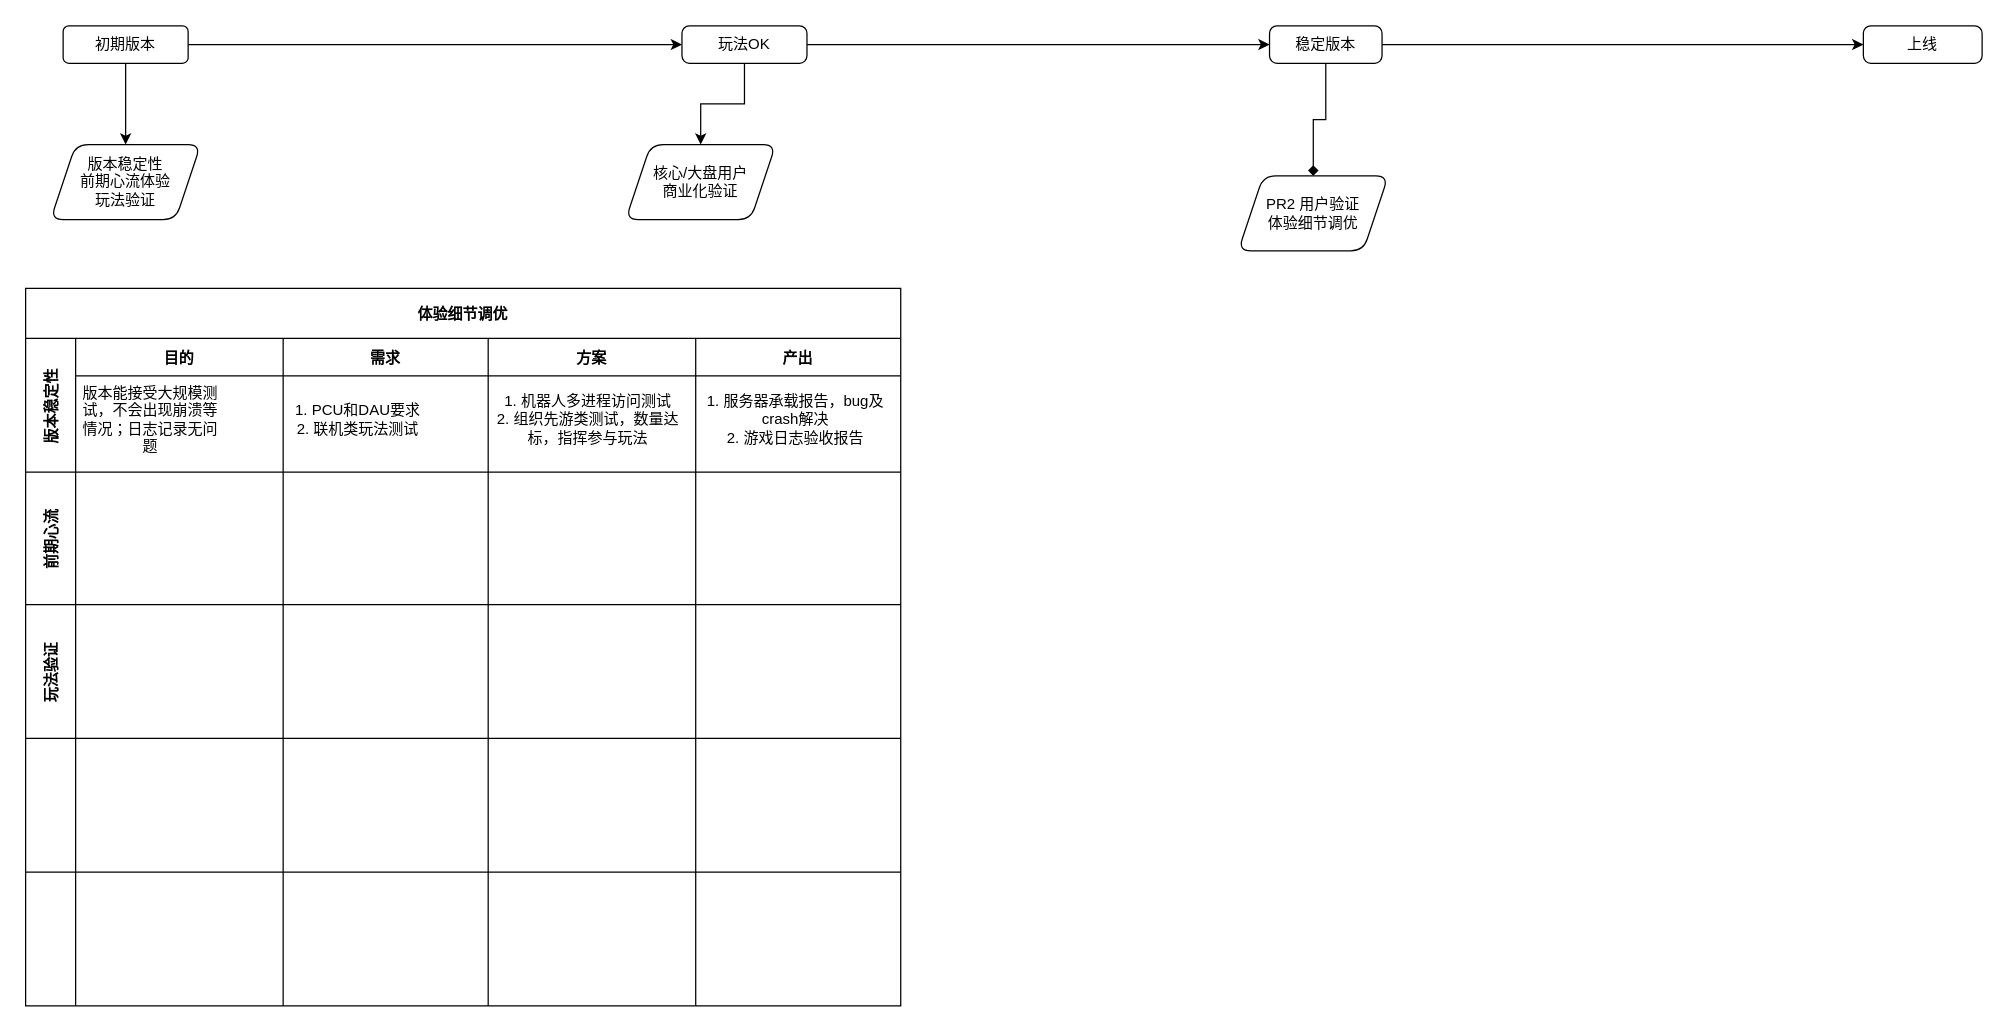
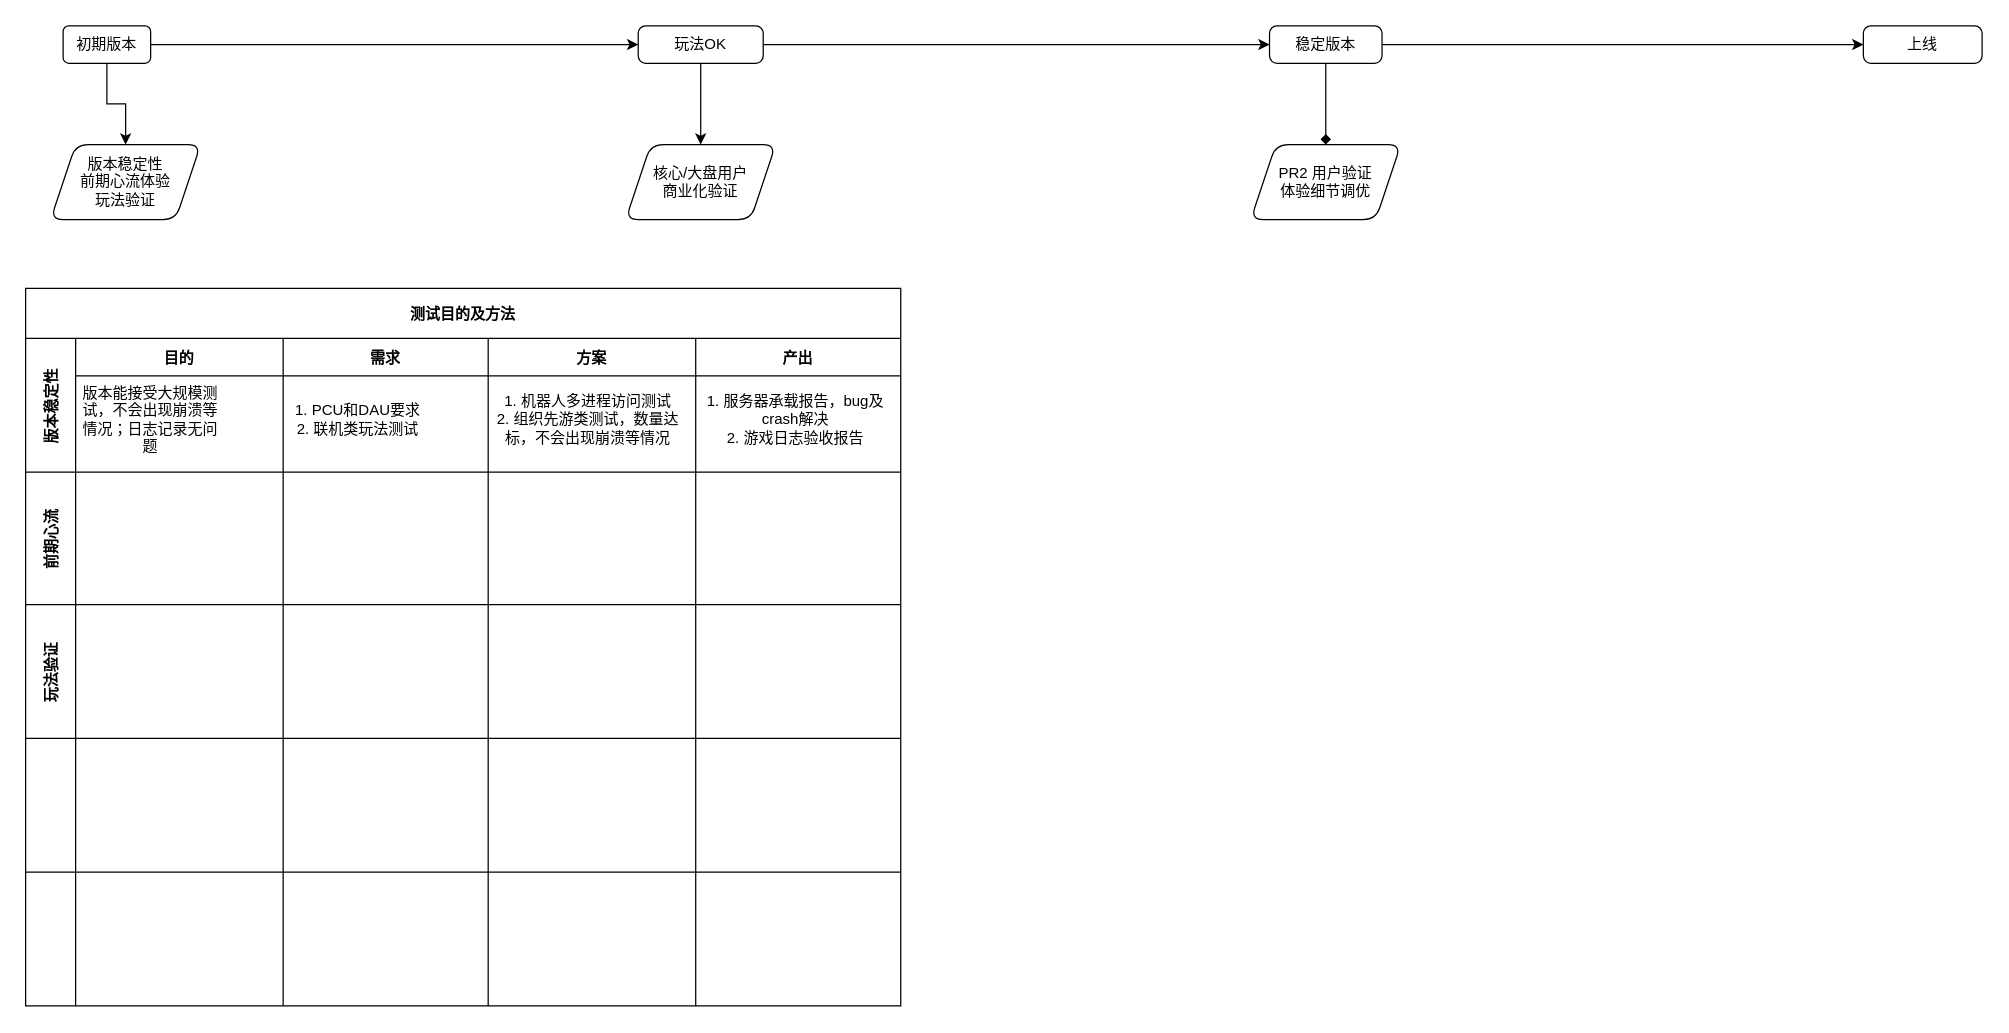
node "初期版本": size 125x38 -> 88x38
node "玩法OK": moved (744, 44) -> (701, 44)
node "PR2 用户验证 体验细节调优": moved (1313, 213) -> (1326, 182)
node "体验细节调优": label "体验细节调优" -> "测试目的及方法"
node "1. 机器人多进程访问测试 2. 组织先游类测试，数量达标，指挥参与玩法": label "1. 机器人多进程访问测试 2. 组织先游类测试，数量达标，指挥参与玩法" -> "1. 机器人多进程访问测试 2. 组织先游类测试，数量达标，不会出现崩溃等情况"
